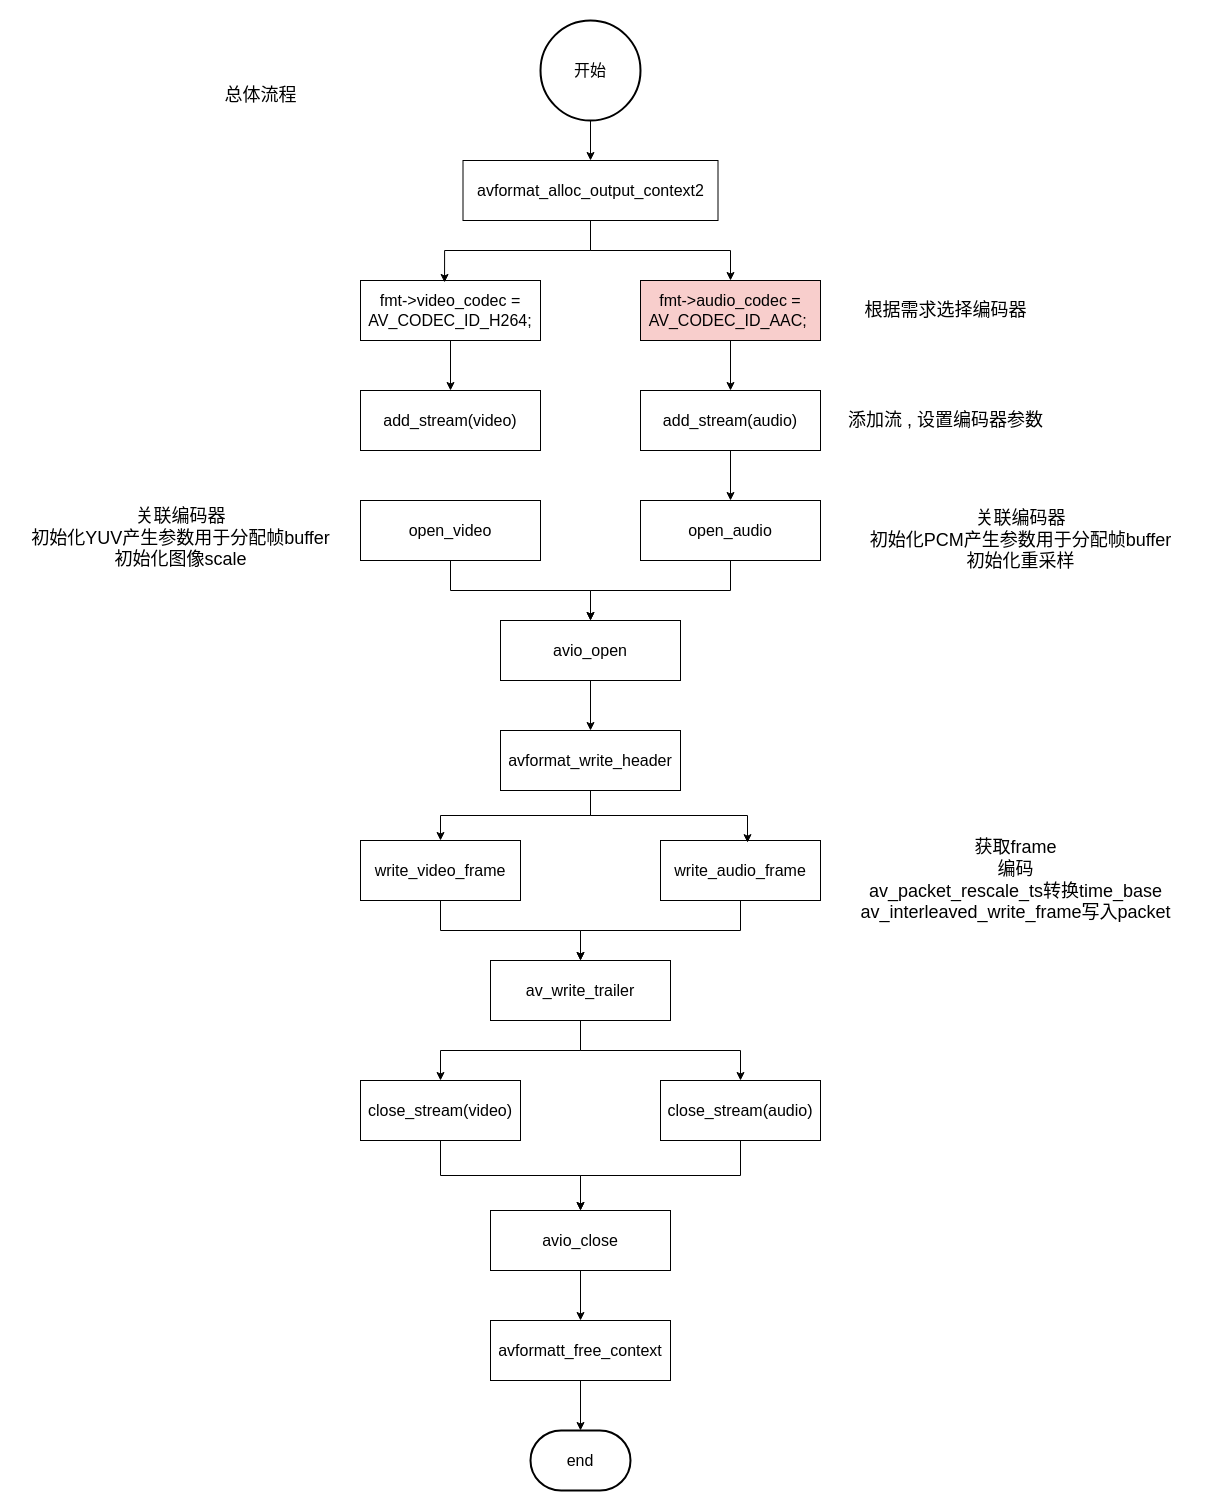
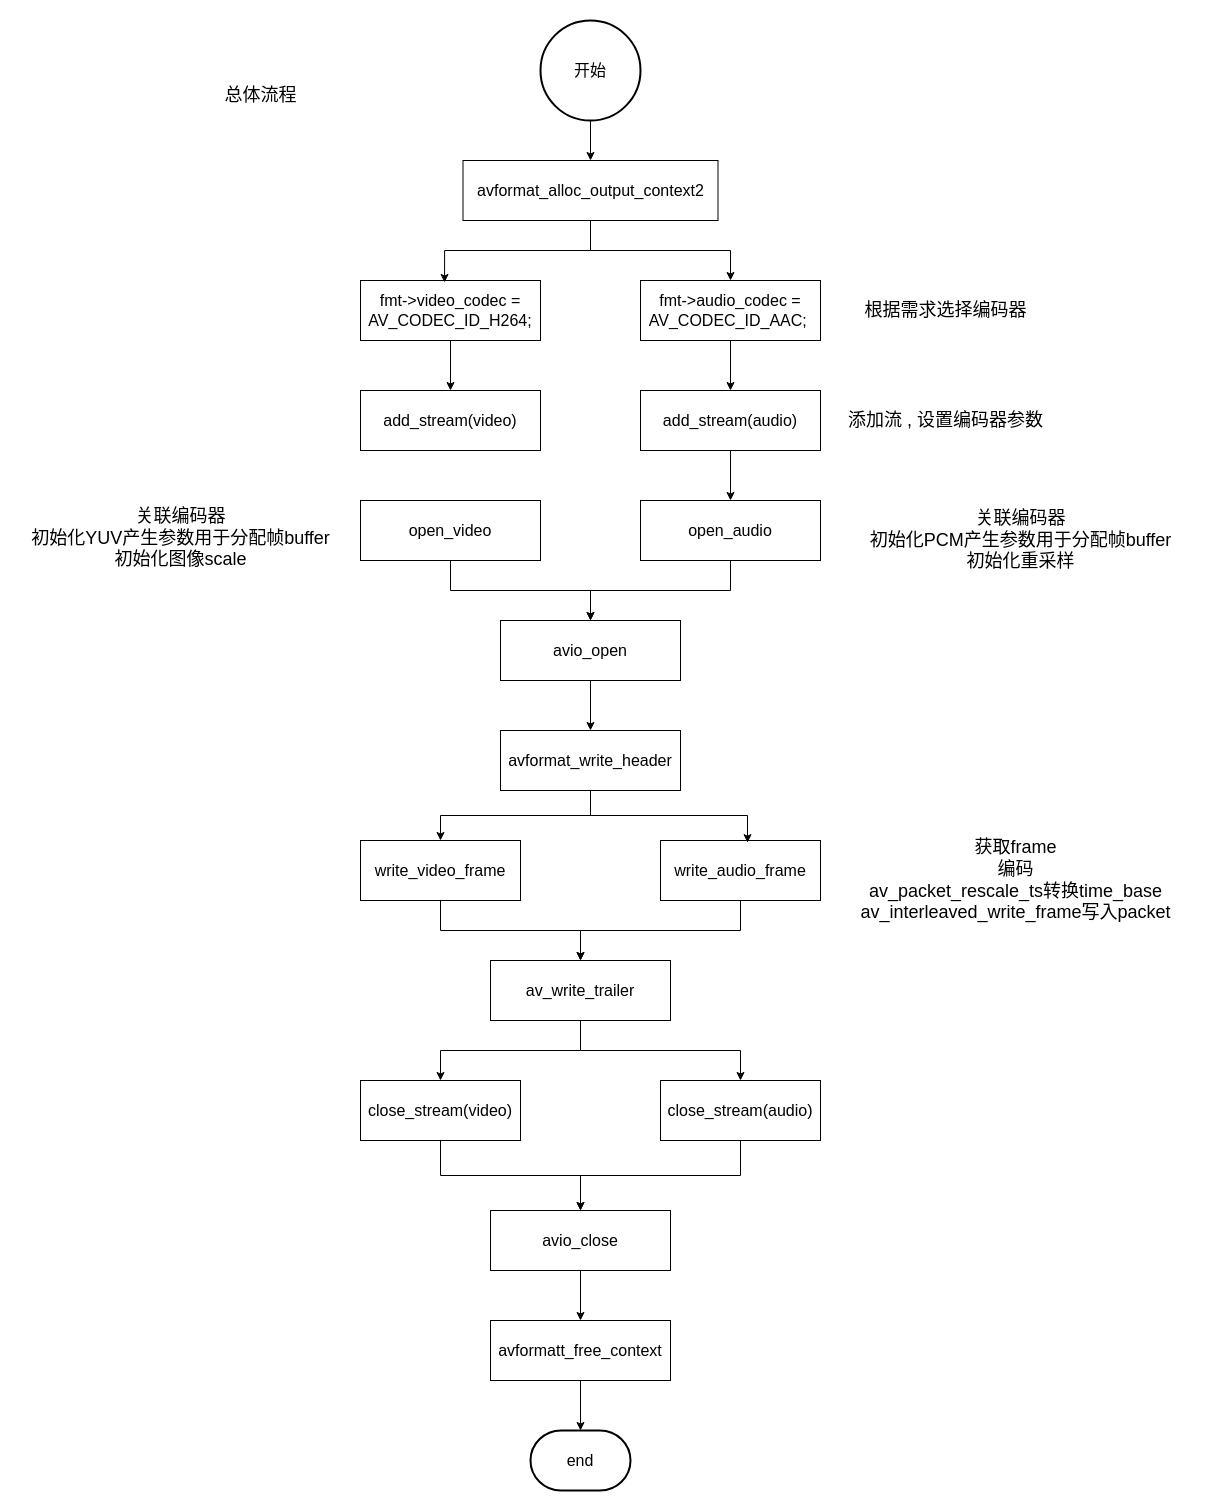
node "fmt->audio_codec = AV_CODEC_ID_AAC;": fillcolor #f8cecc -> #ffffff
